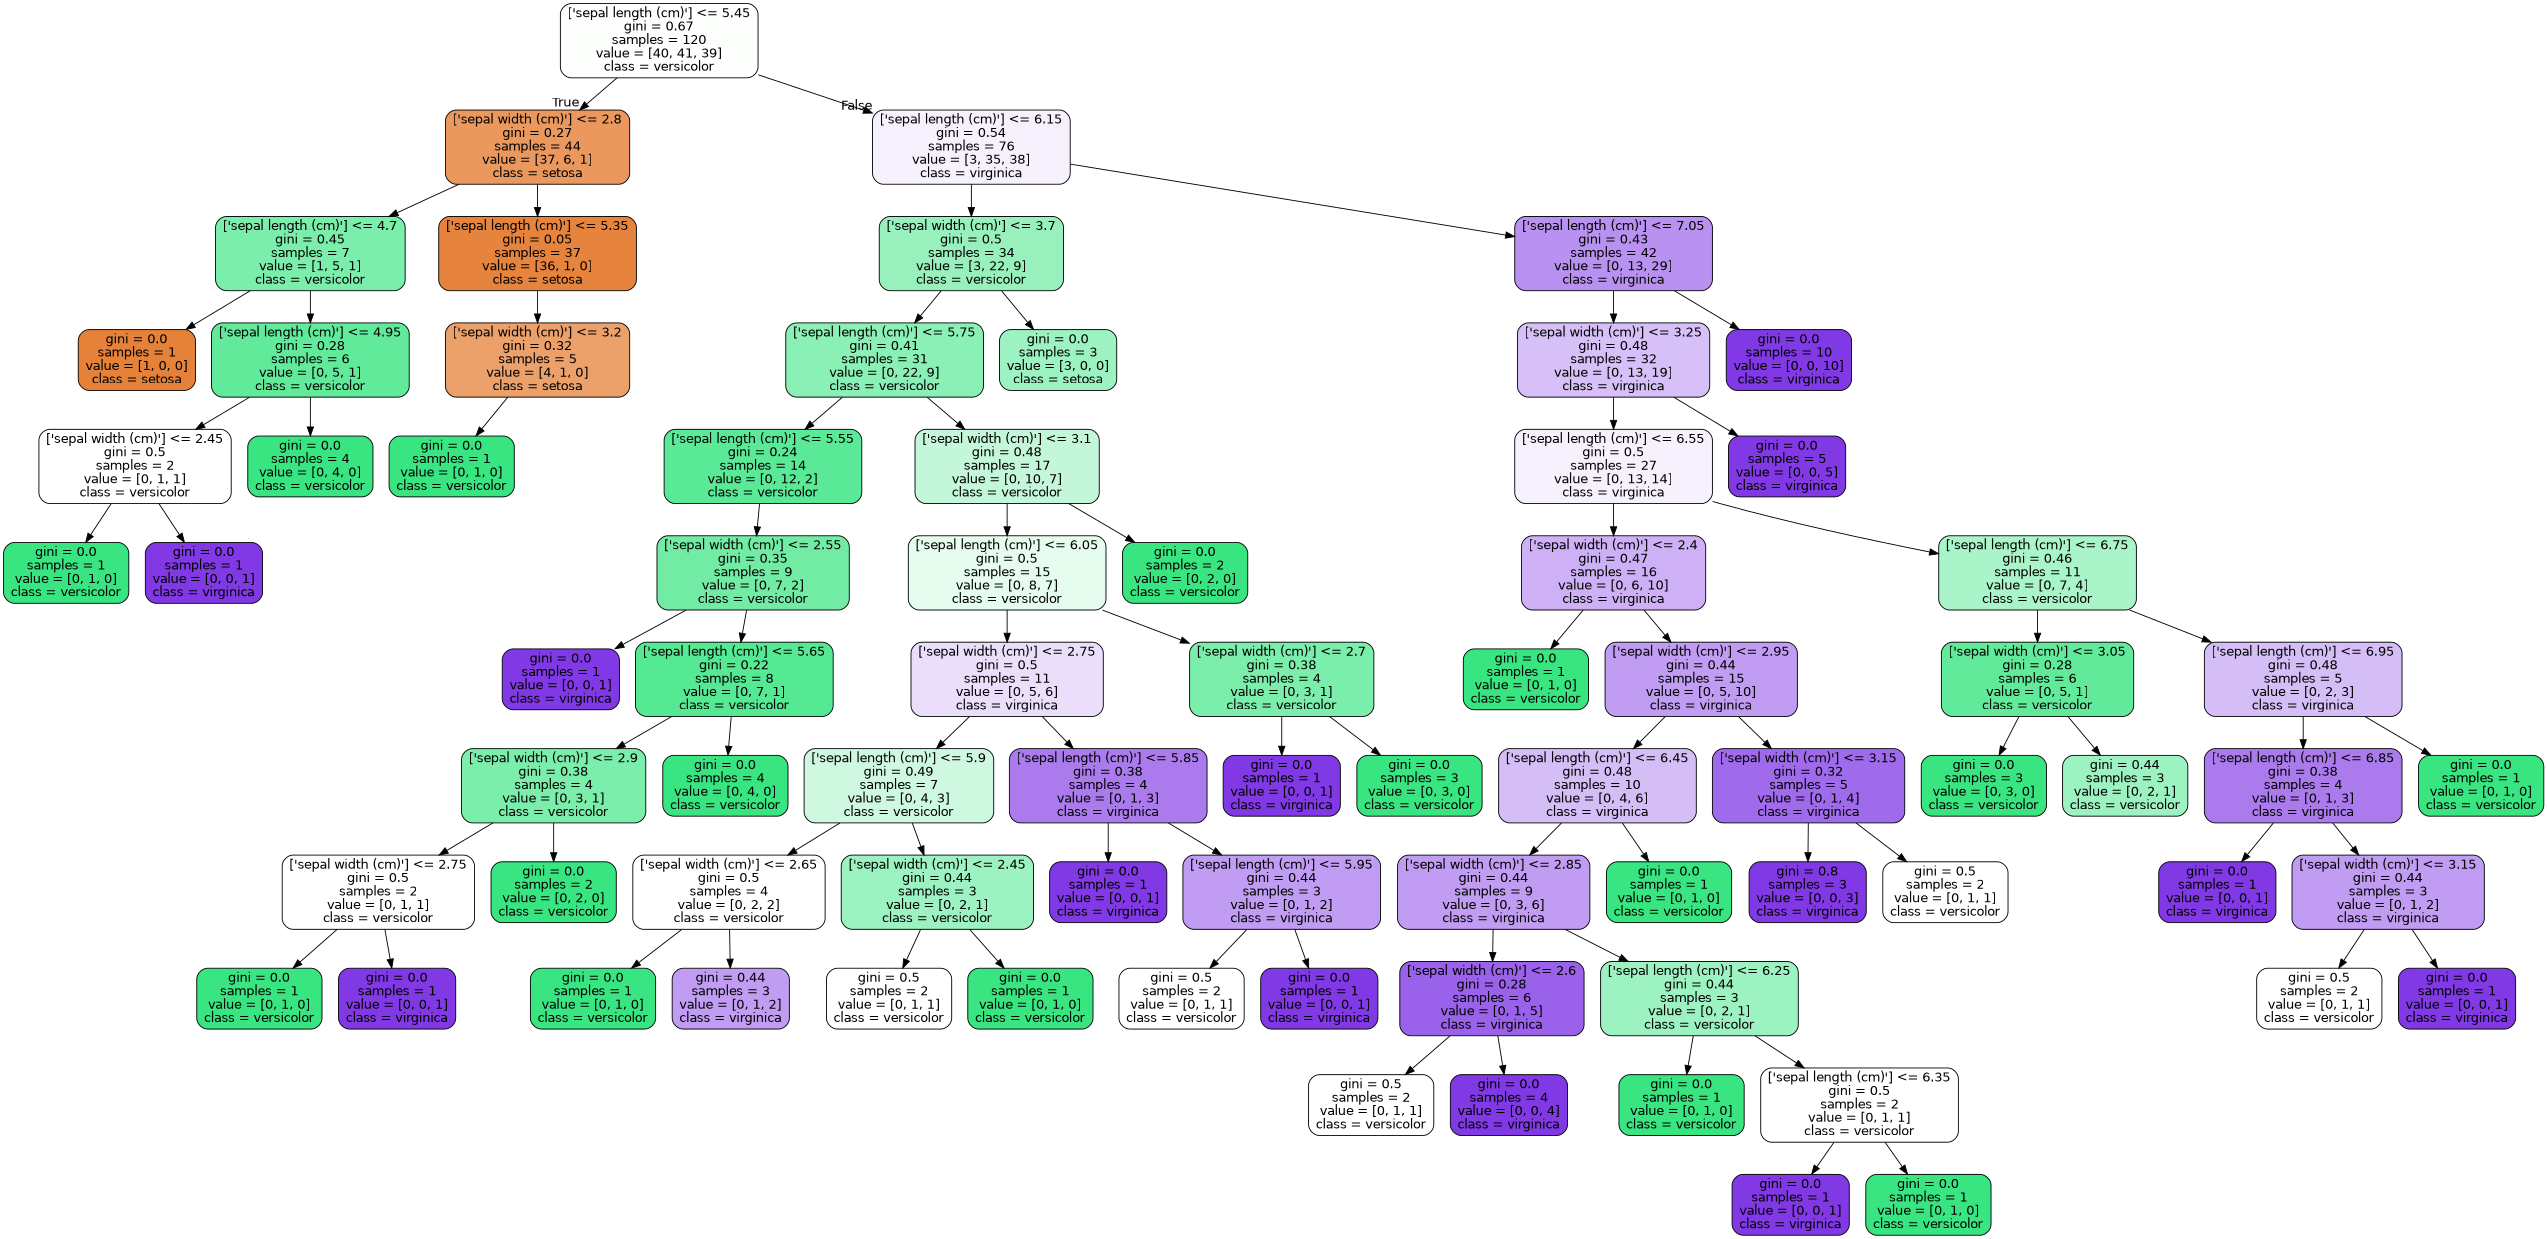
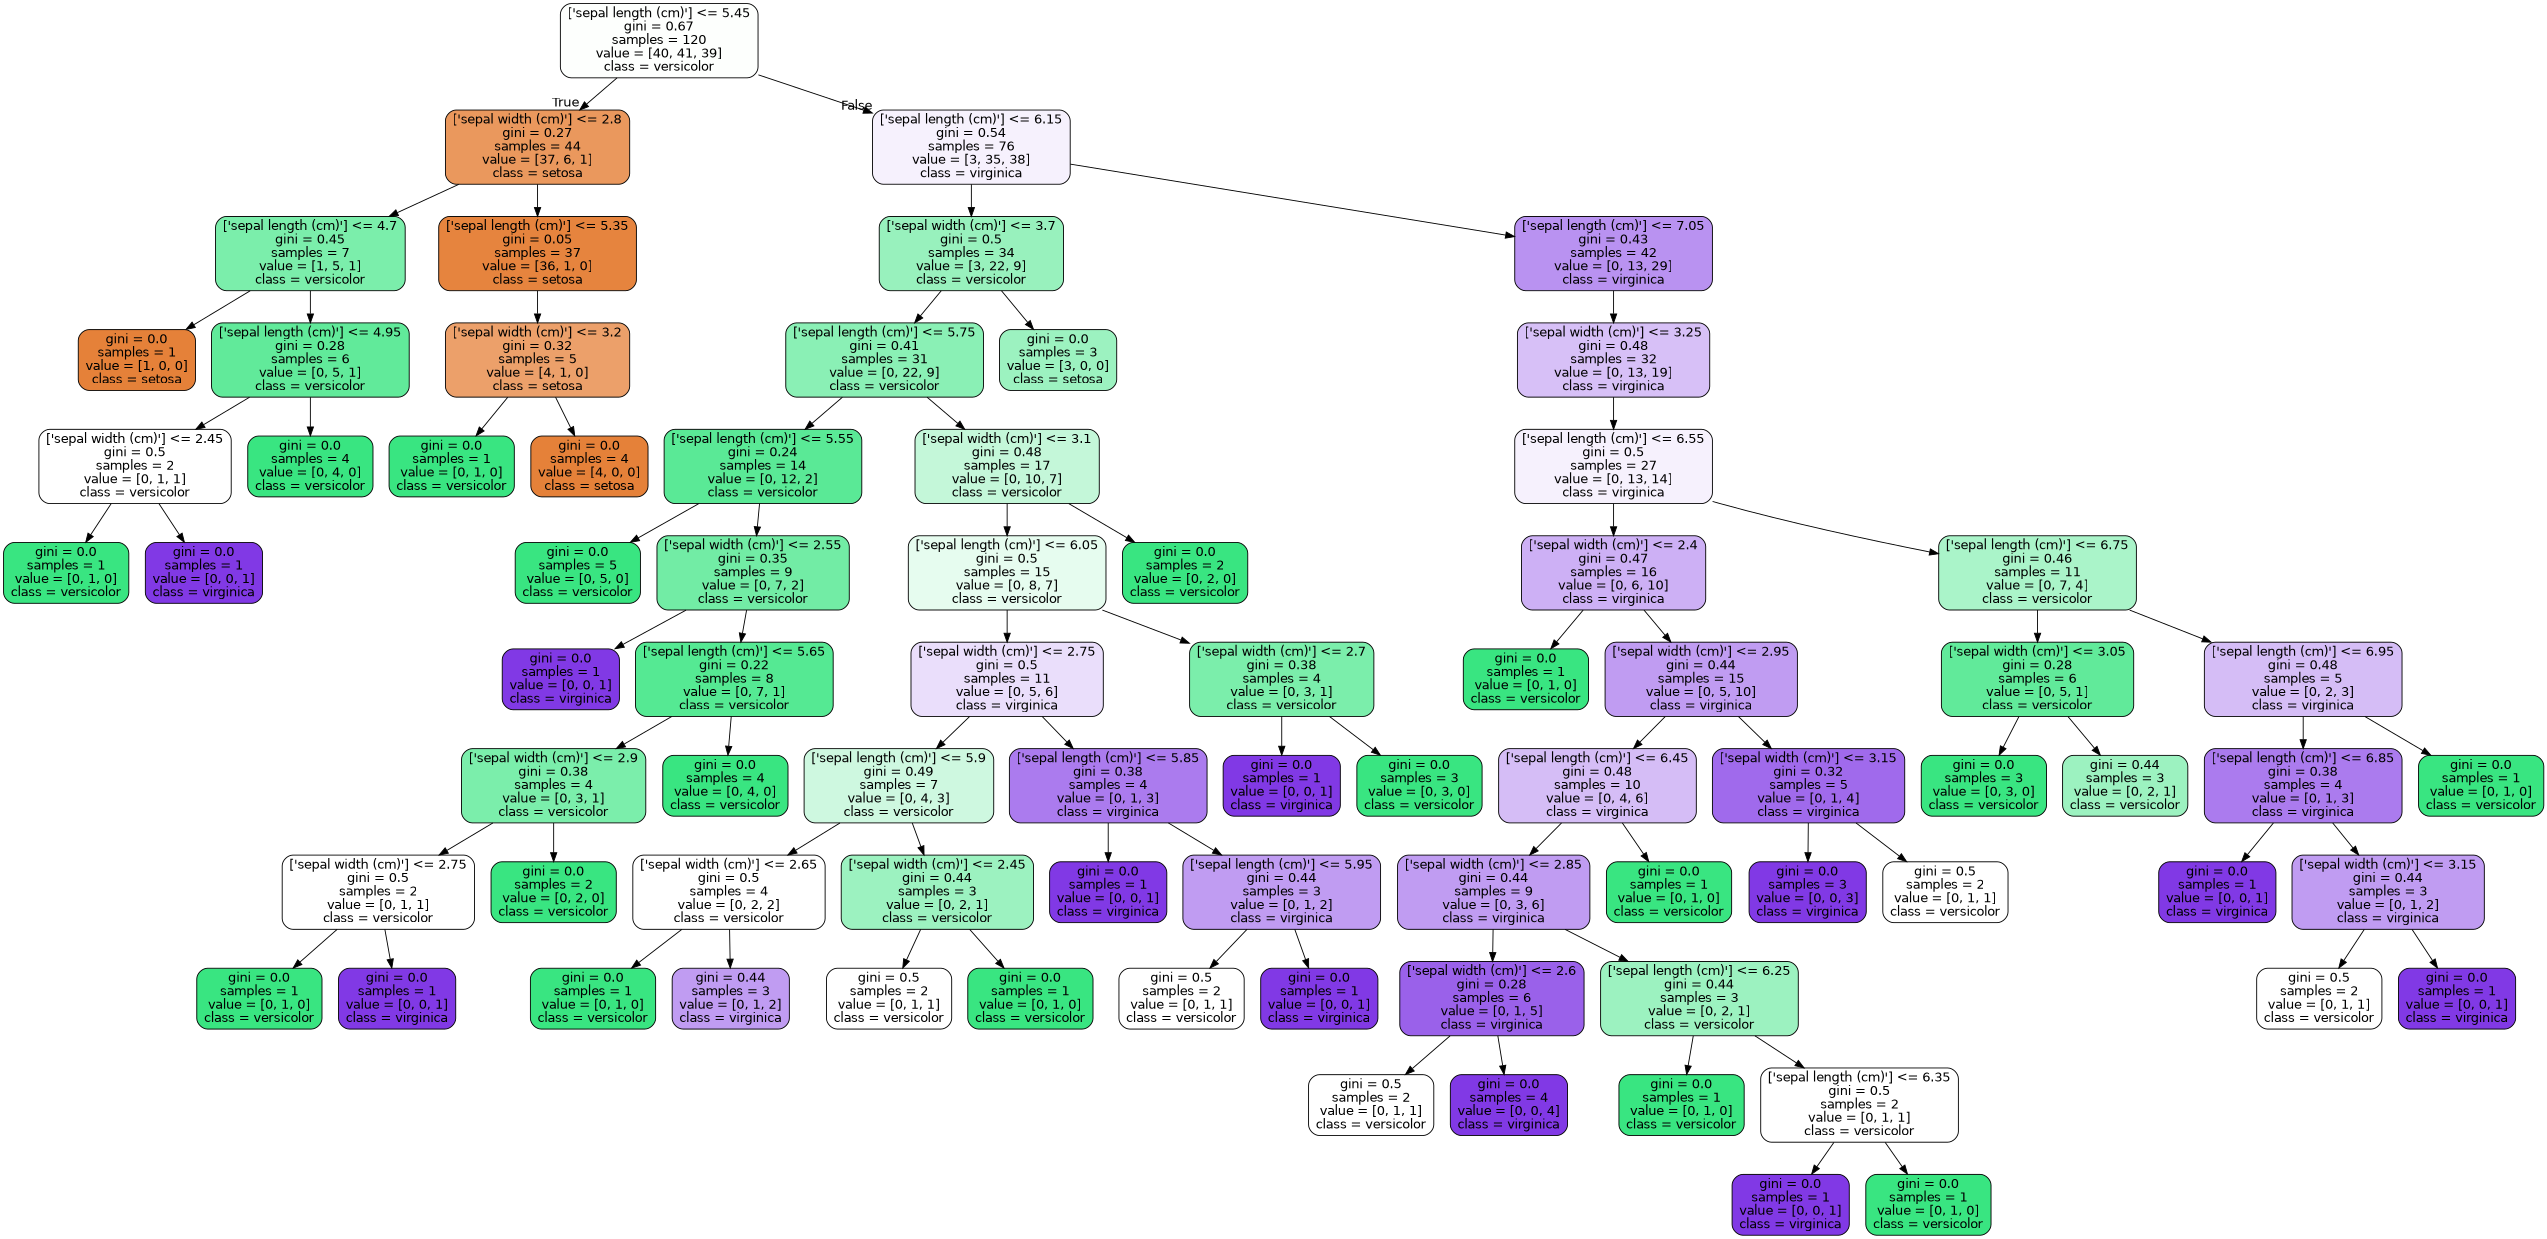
node "gini = 0.0 samples = 10 value = [0, 0, 10] class = virginica": removed
node "gini = 0.0 samples = 4 value = [4, 0, 0] class = setosa": added
node "gini = 0.0 samples = 5 value = [0, 0, 5] class = virginica": removed
node "gini = 0.0 samples = 5 value = [0, 5, 0] class = versicolor": added
node "gini = 0.8 samples = 3 value = [0, 0, 3] class = virginica": label "gini = 0.8 samples = 3 value = [0, 0, 3] class = virginica" -> "gini = 0.0 samples = 3 value = [0, 0, 3] class = virginica"
